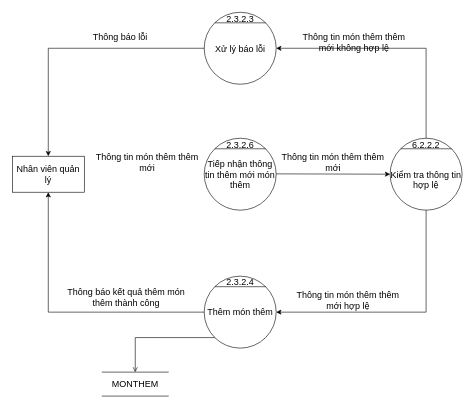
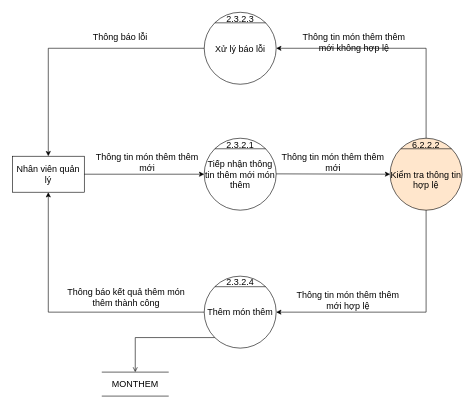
node "2.3.2.6": label "2.3.2.6" -> "2.3.2.1"
edge "Nhân viên quản lý" -> "Tiếp nhận thông tin thêm mới món thêm": added
node "Kiểm tra thông tin hợp lệ": fillcolor #ffffff -> #ffe6cc
